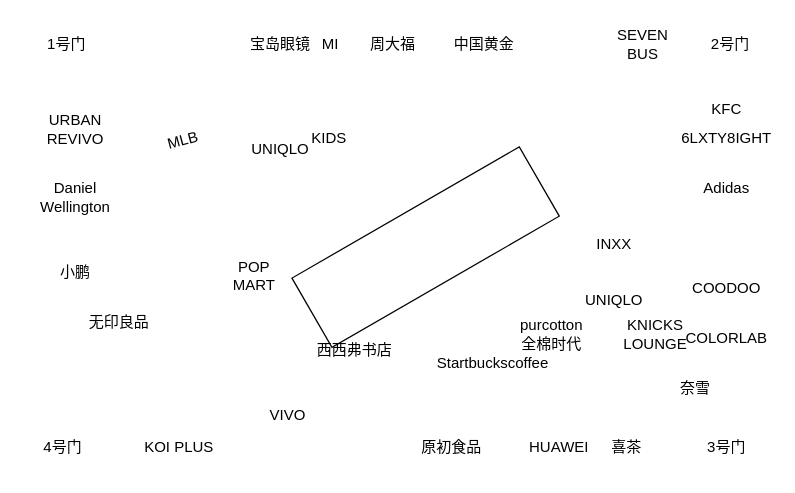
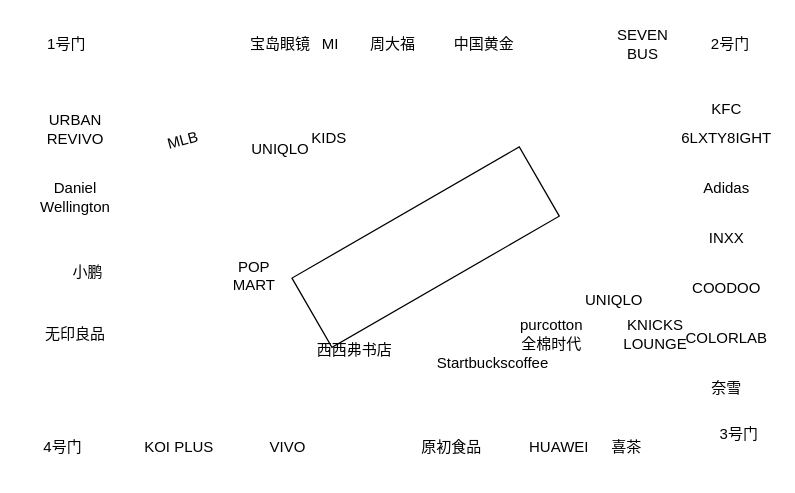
node "INXX": moved (614, 244) -> (727, 238)
node "小鹏": moved (76, 272) -> (88, 272)
node "无印良品": moved (119, 322) -> (76, 334)
node "奈雪": moved (696, 388) -> (727, 388)
node "VIVO": moved (288, 416) -> (288, 447)
node "3号门": moved (727, 447) -> (739, 434)
